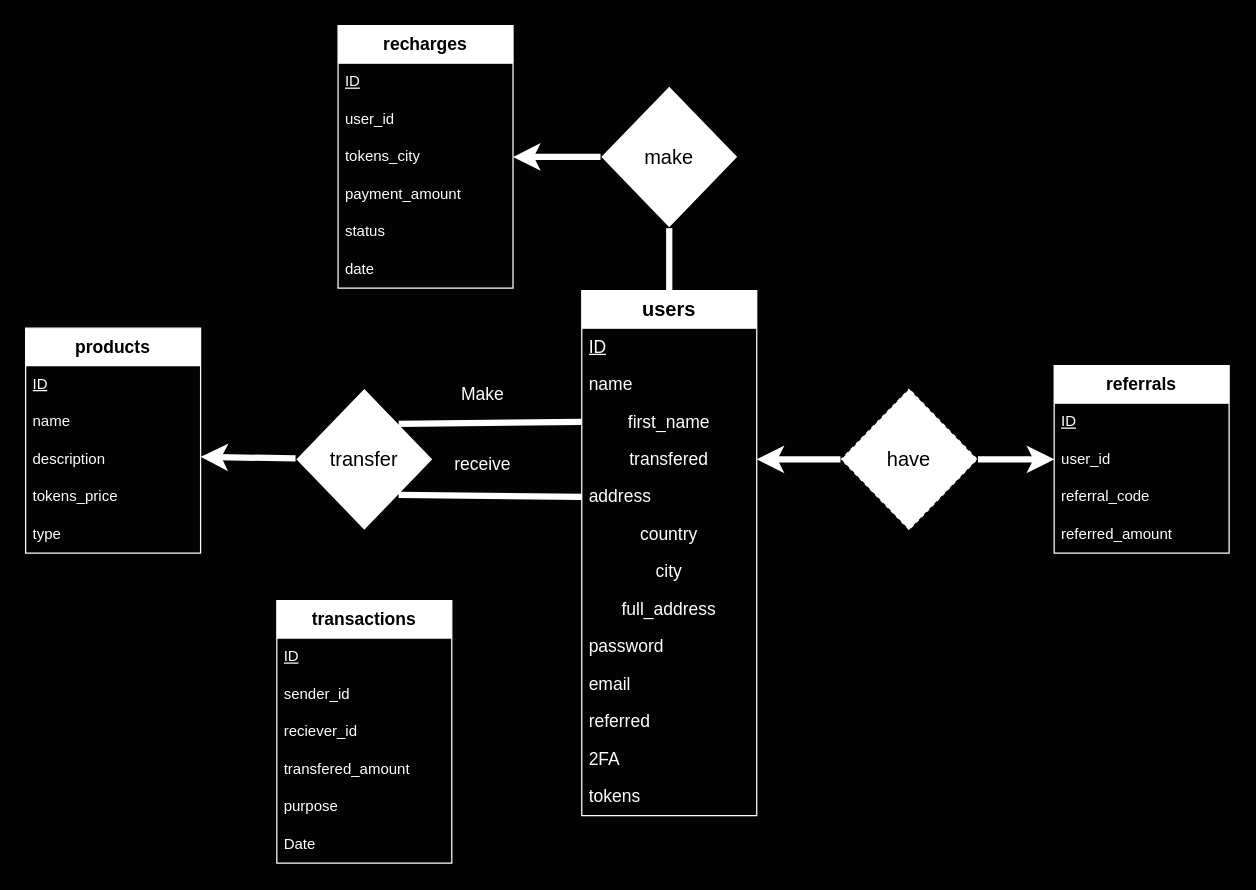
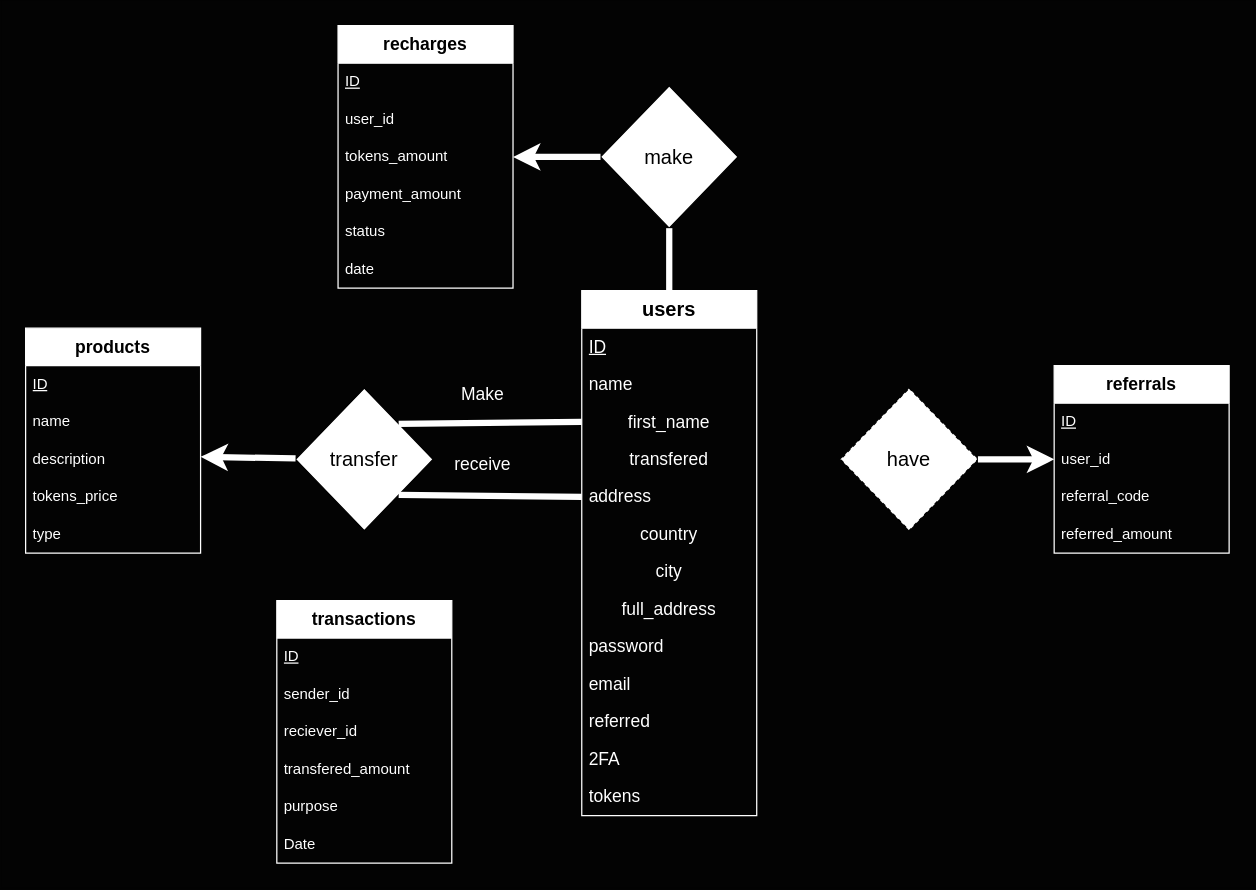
node "tokens_city": label "tokens_city" -> "tokens_amount"
edge "have" -> "transfered": removed
